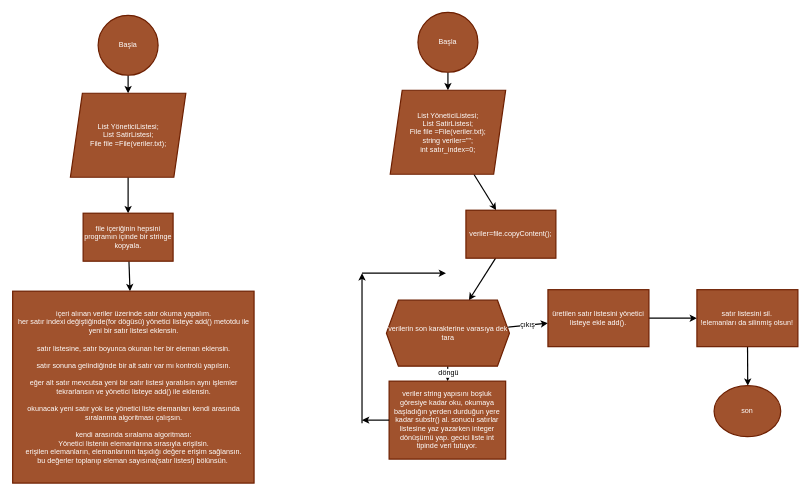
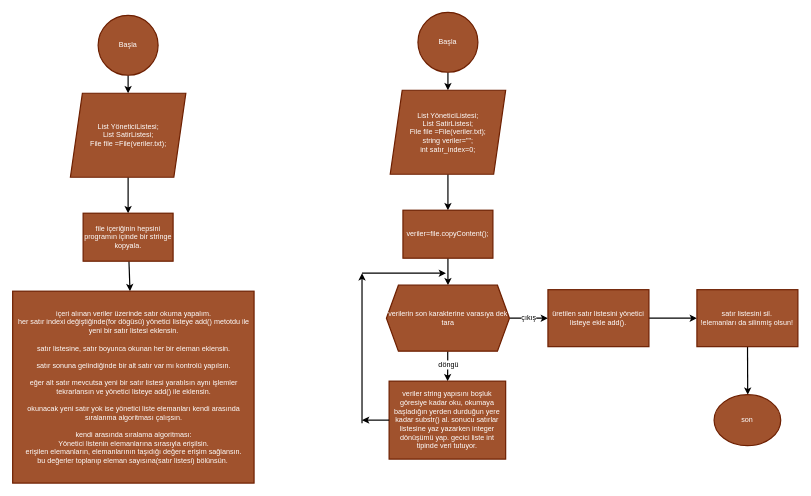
node "veriler=file.copyContent();": moved (511, 234) -> (448, 234)
node "verilerin son karakterine varasıya dek tara": moved (448, 333) -> (448, 318)
node "son": moved (748, 411) -> (748, 420)
